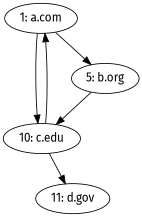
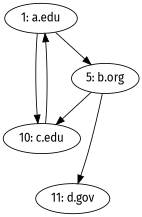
node "1: a.com": label "1: a.com" -> "1: a.edu"
edge "10: c.edu" -> "11: d.gov": now "5: b.org" -> "11: d.gov"
